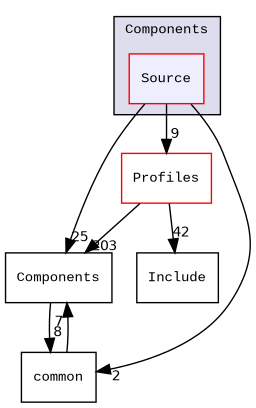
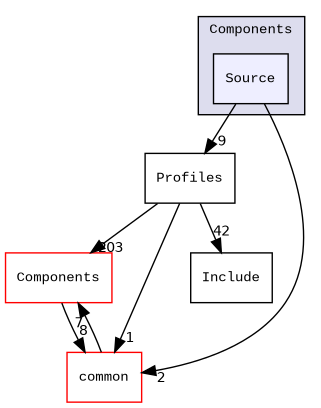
node "Source": color red -> black
edge "Source" -> "Components": removed
node "Profiles": color red -> black
edge "Profiles" -> "common": added
node "Components": color black -> red
node "common": color black -> red
